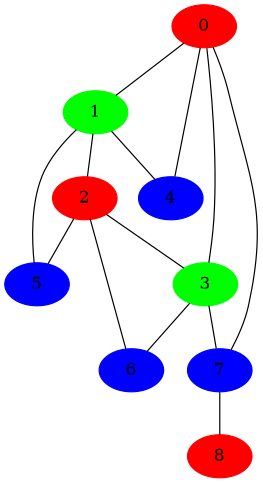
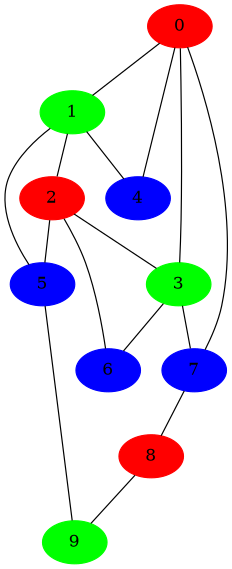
node "9": added
